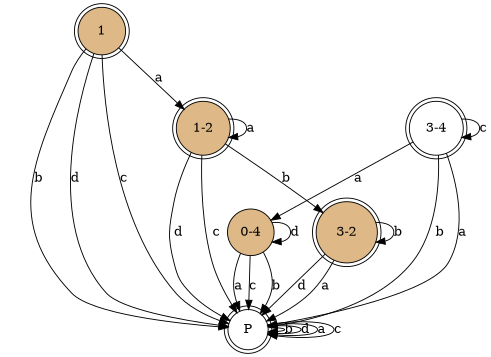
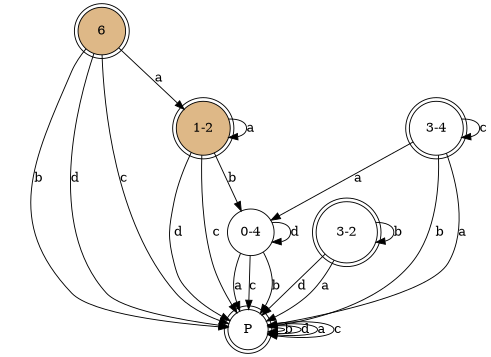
node "1": label "1" -> "6"
edge "1-2" -> "3-2": now "1-2" -> "0-4"
node "0-4": fillcolor burlywood -> white
node "3-2": fillcolor burlywood -> white
